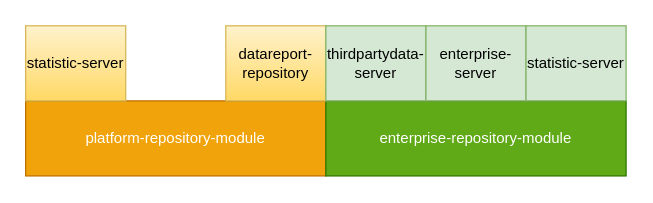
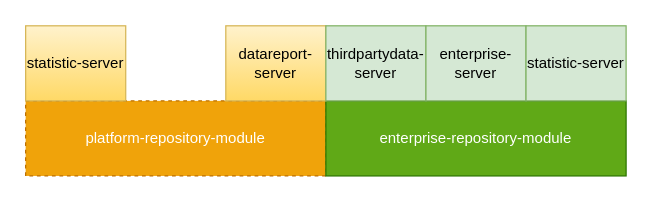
node "datareport-repository": label "datareport-repository" -> "datareport-server"
node "platform-repository-module": style solid -> dashed
